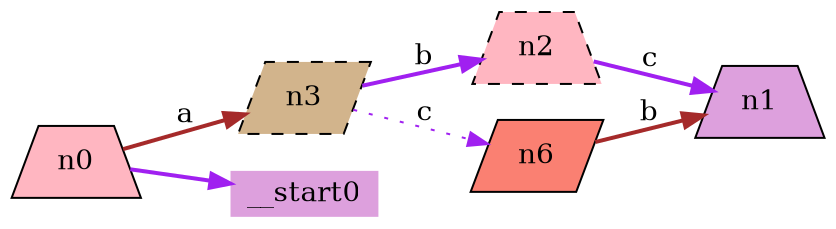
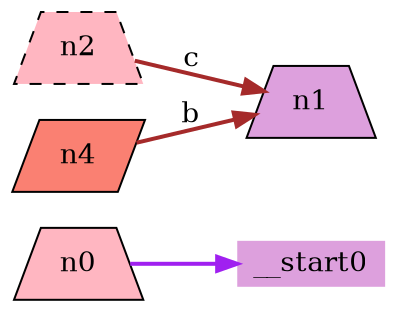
edge "n2" -> "n1": color purple -> brown
node "n3": removed
node "n6": label "n6" -> "n4"
